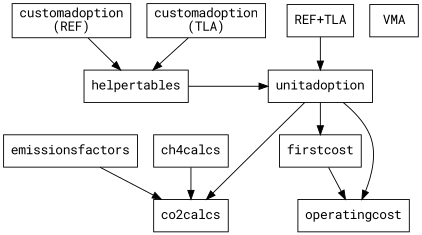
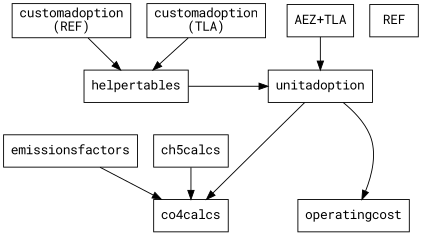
node "REF+TLA": label "REF+TLA" -> "AEZ+TLA"
node "VMA": label "VMA" -> "REF"
node "ch4calcs": label "ch4calcs" -> "ch5calcs"
node "firstcost": removed
node "co2calcs": label "co2calcs" -> "co4calcs"
